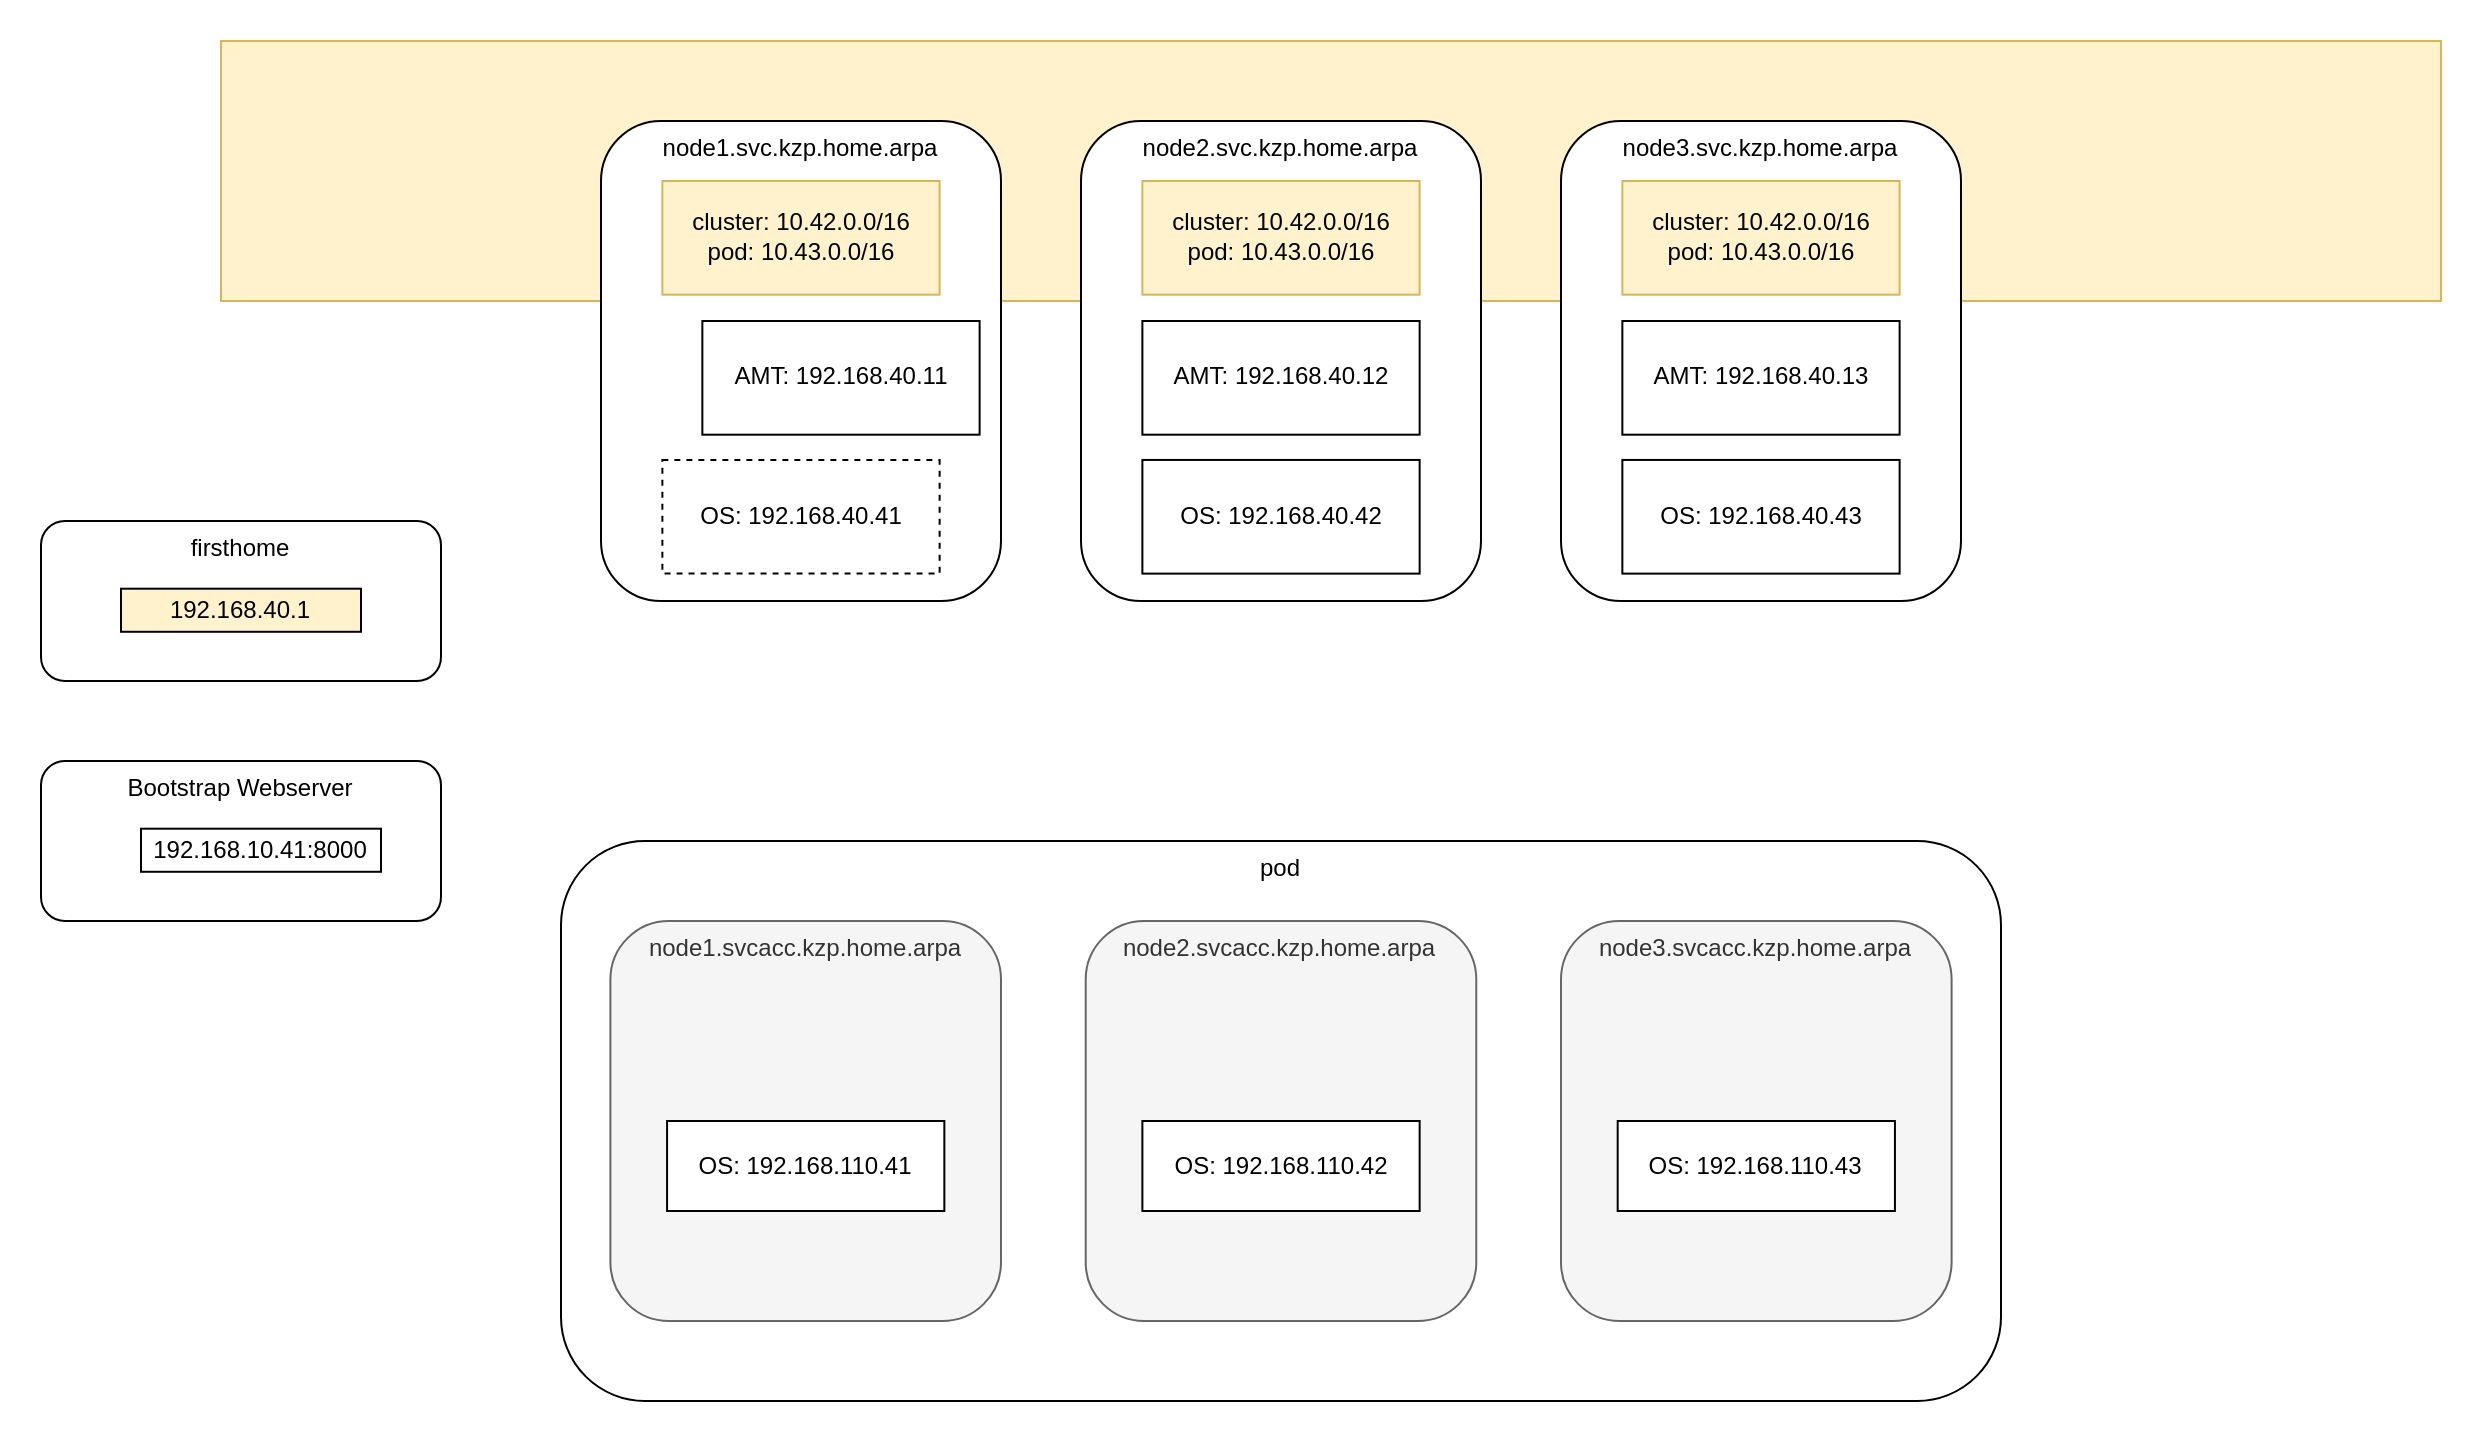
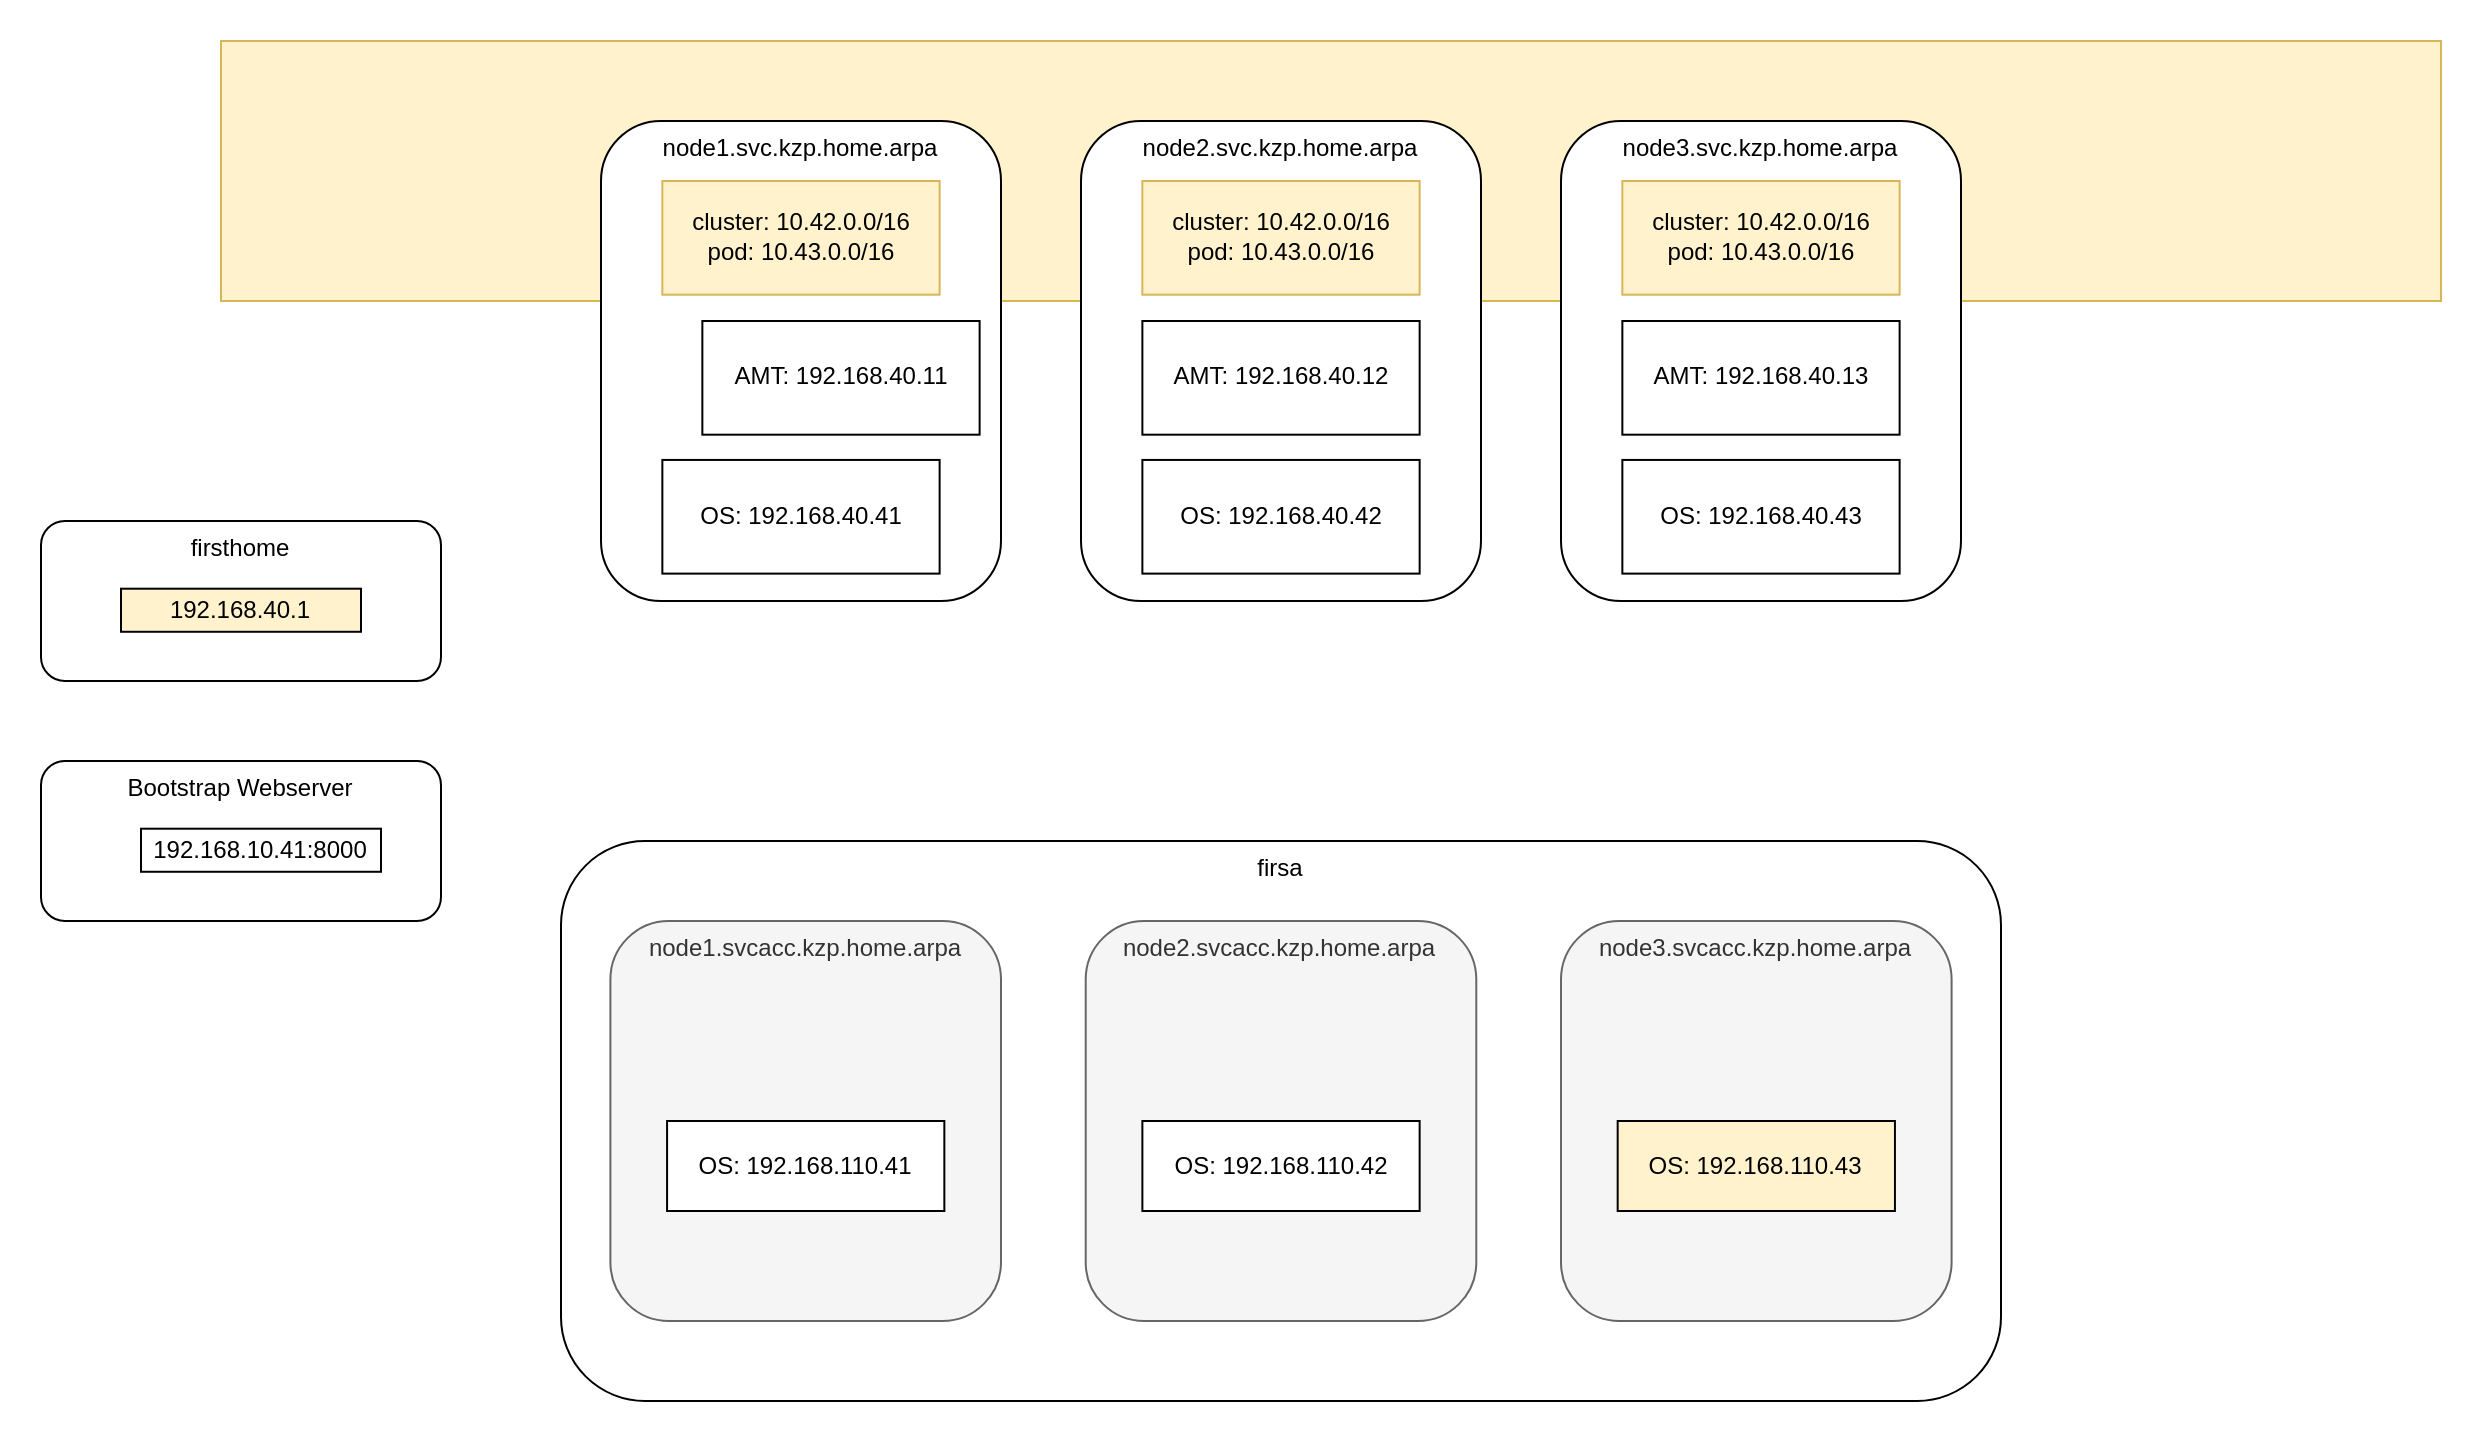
node "OS: 192.168.40.41": style dashed -> solid
node "pod": label "pod" -> "firsa"
node "OS: 192.168.110.43": fillcolor #ffffff -> #fff2cc
